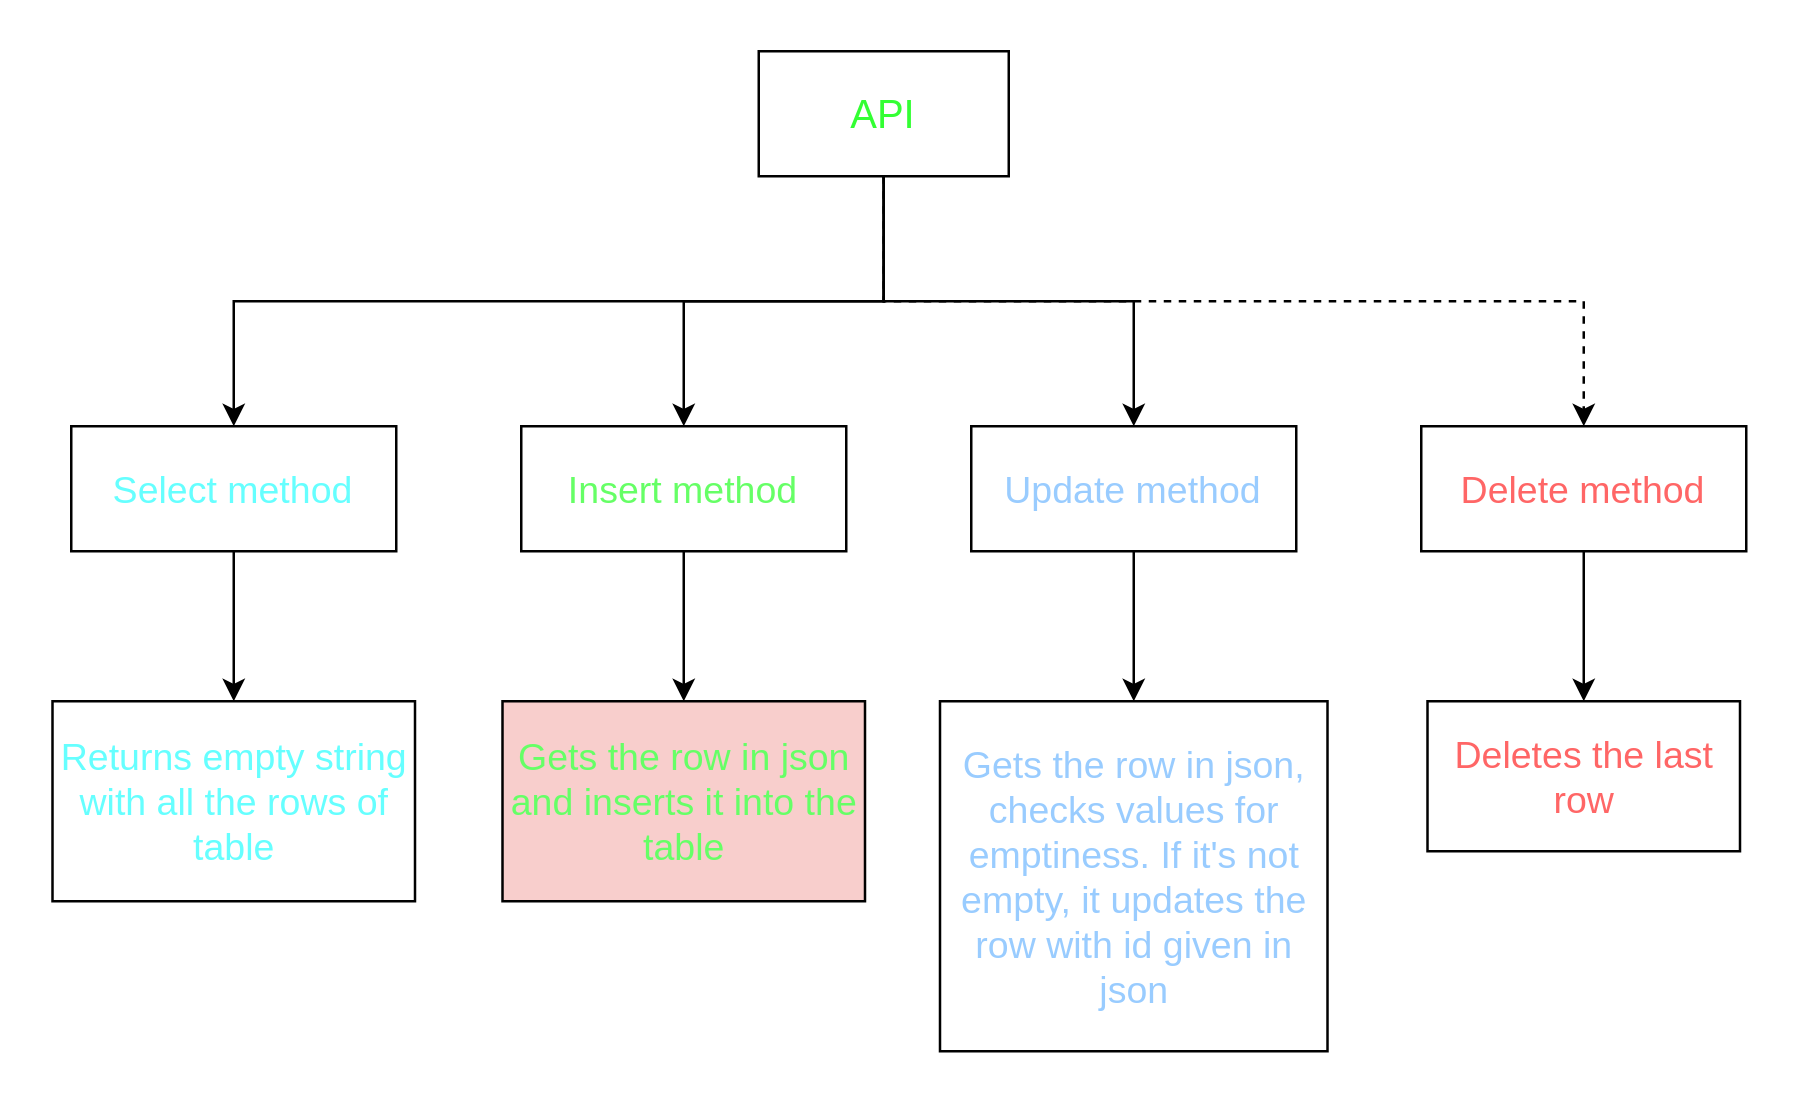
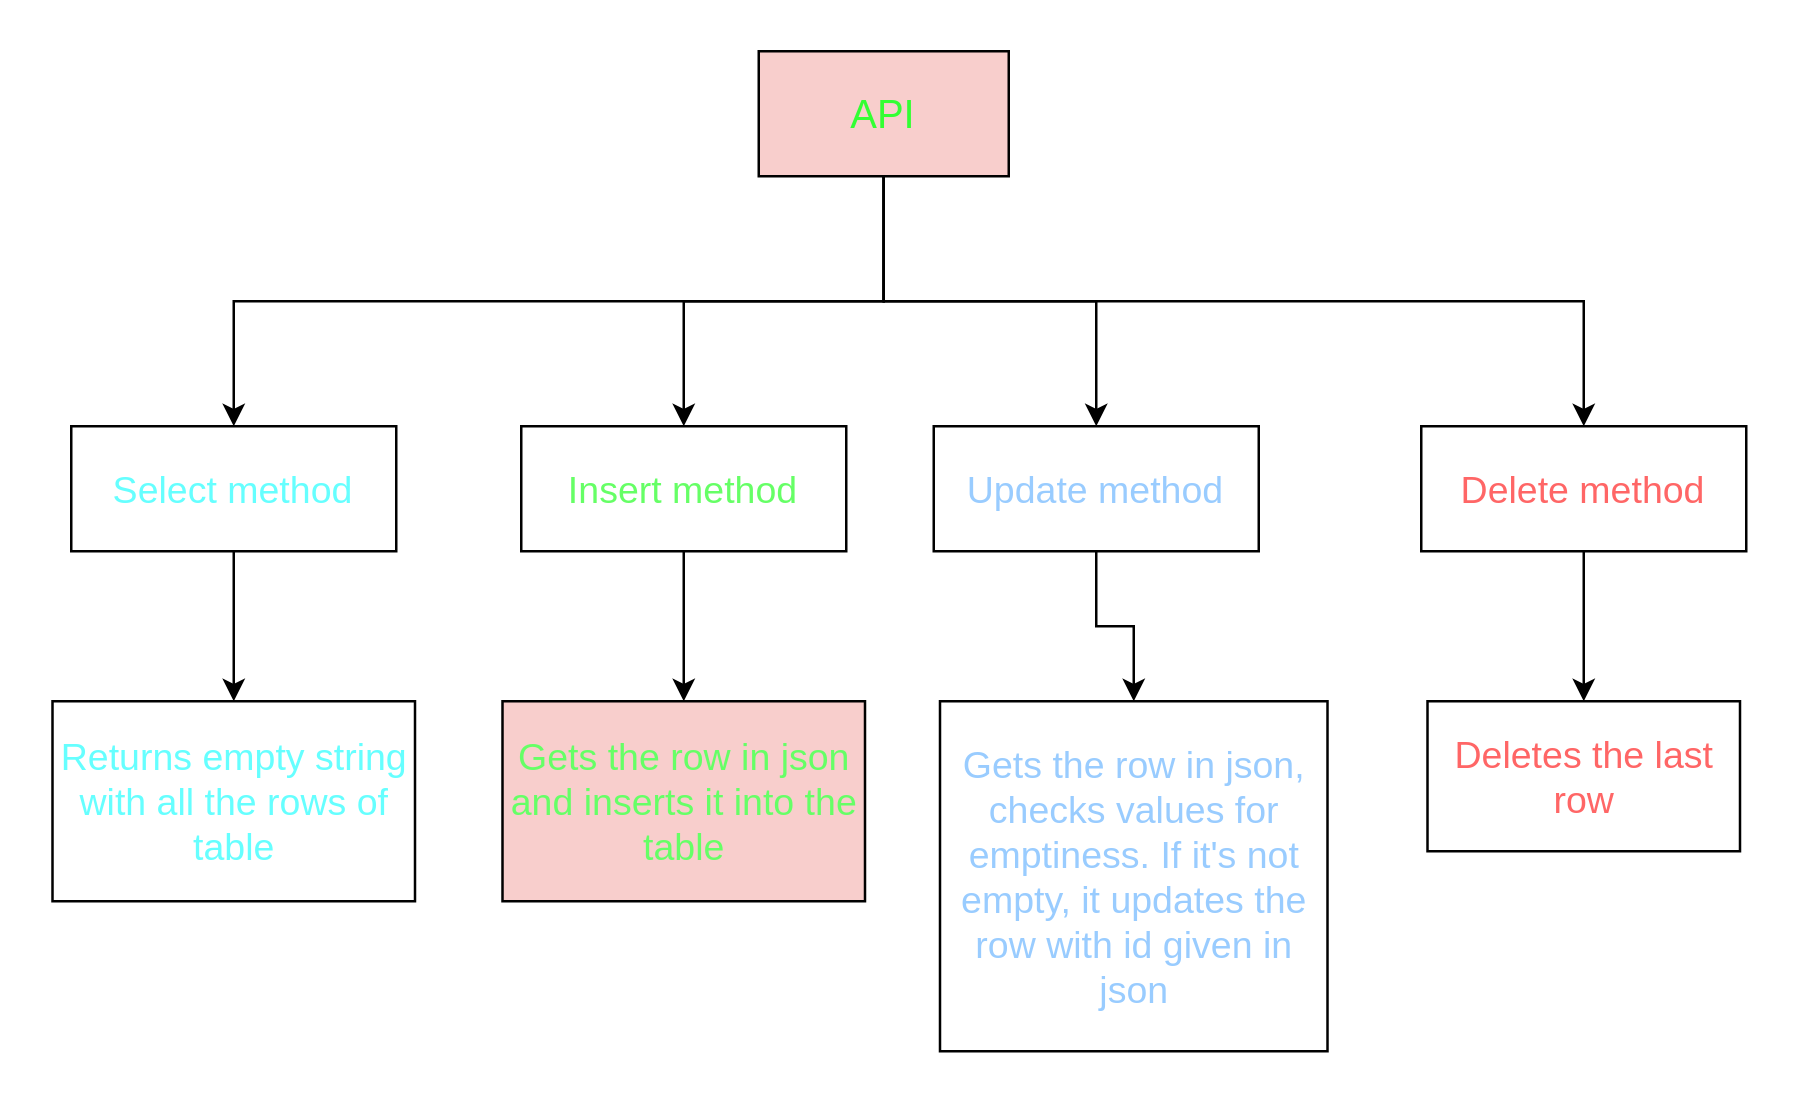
node "API": fillcolor #ffffff -> #f8cecc
edge "API" -> "Delete method": style dashed -> solid
node "Update method": moved (1134, 489) -> (1096, 489)
